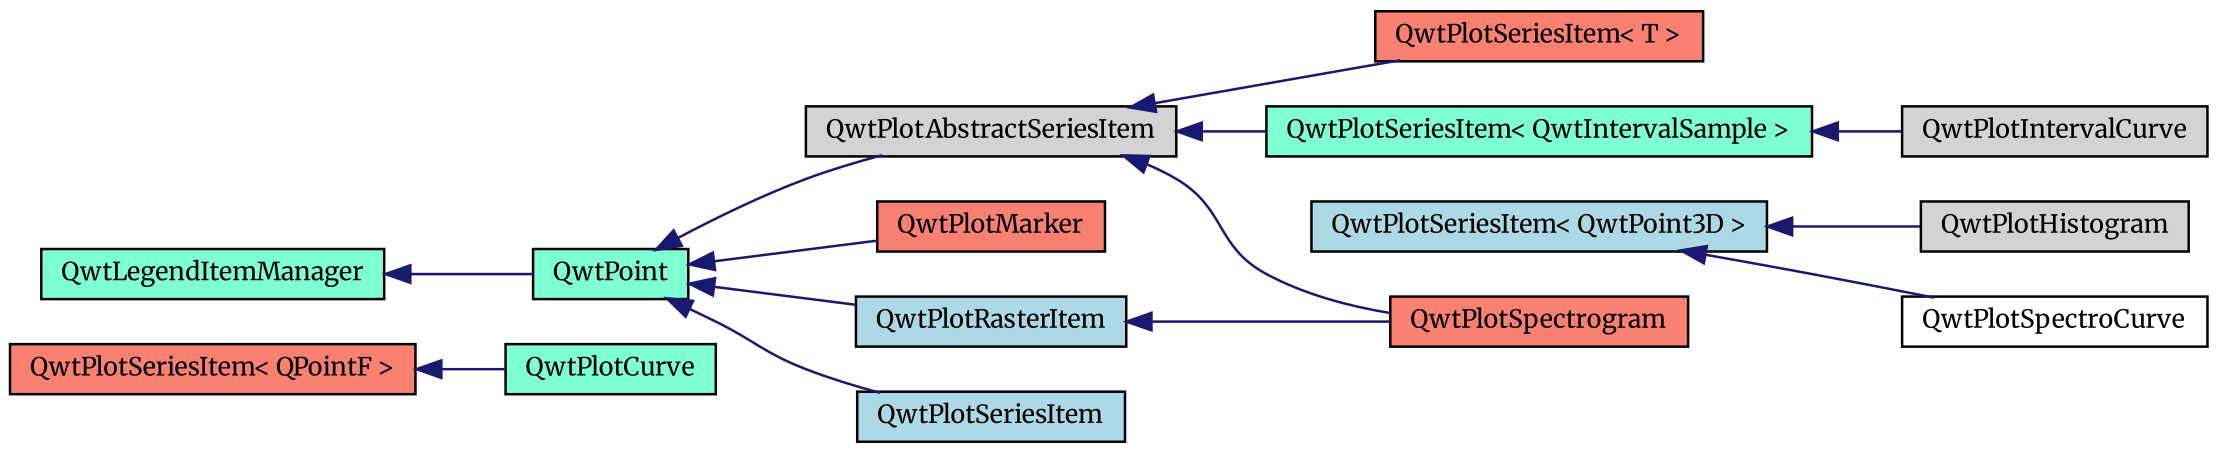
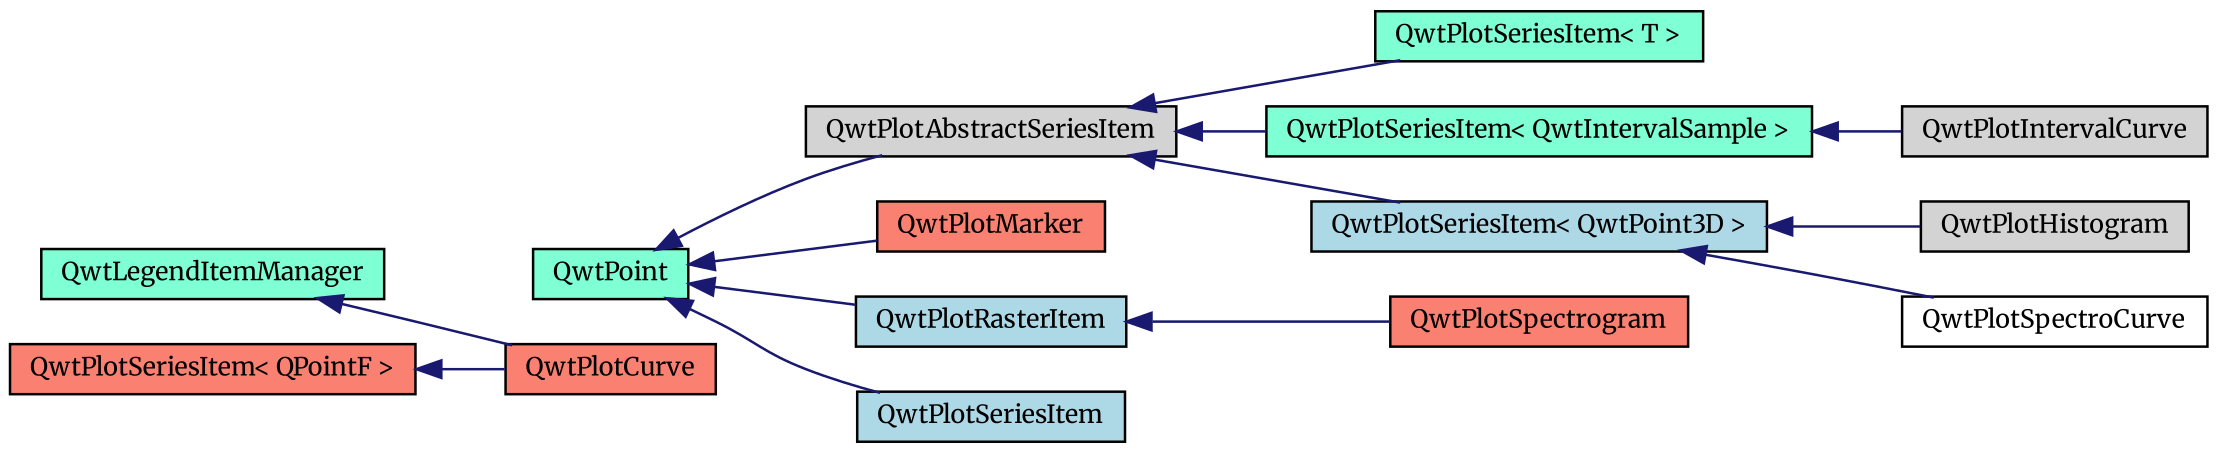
node "QwtPlotSeriesItem< T >": fillcolor salmon -> aquamarine
edge "QwtPlotSpectrogram" -> "QwtPlotAbstractSeriesItem": now "QwtPlotSeriesItem< QwtPoint3D >" -> "QwtPlotAbstractSeriesItem"
edge "QwtPoint" -> "QwtLegendItemManager": now "QwtPlotCurve" -> "QwtLegendItemManager"
node "QwtPlotCurve": fillcolor aquamarine -> salmon
